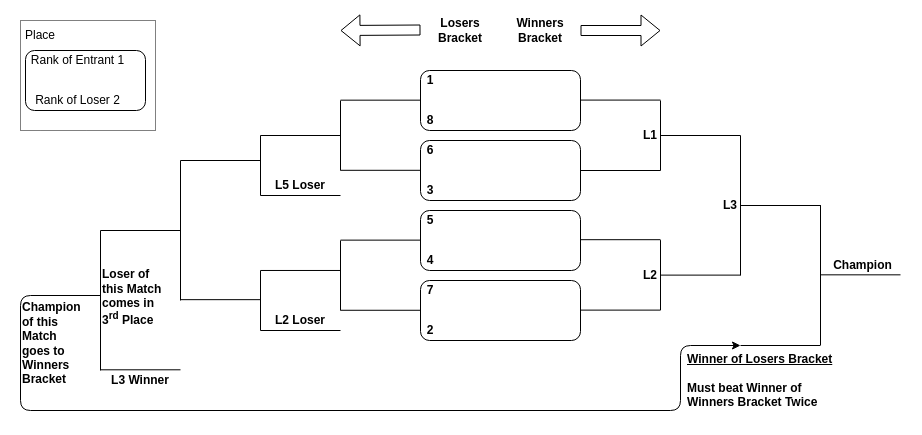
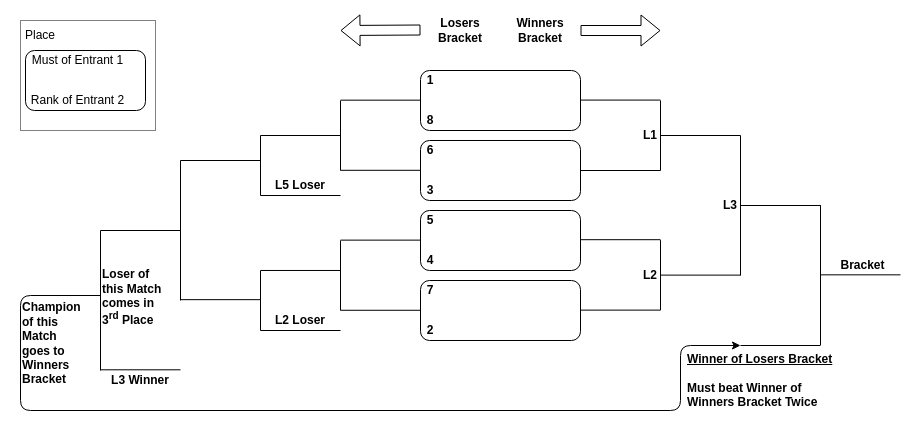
node "Rank of Entrant 1": label "Rank of Entrant 1" -> "Must of Entrant 1"
node "Rank of Loser 2": label "Rank of Loser 2" -> "Rank of Entrant 2"
node "Champion": label "Champion" -> "Bracket"
